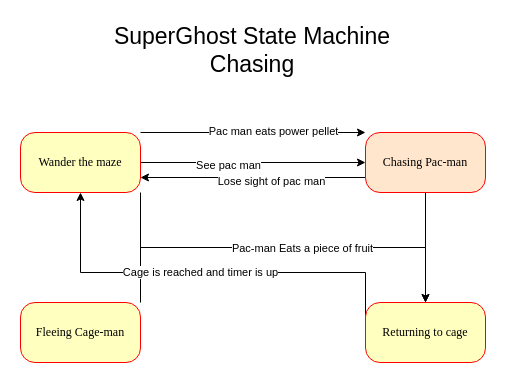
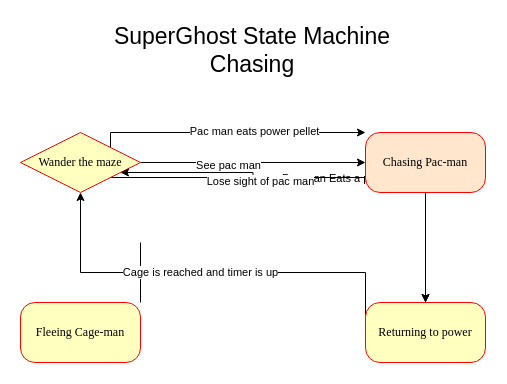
node "Wander the maze": shape rounded rectangle -> diamond
node "Returning to cage": label "Returning to cage" -> "Returning to power"
